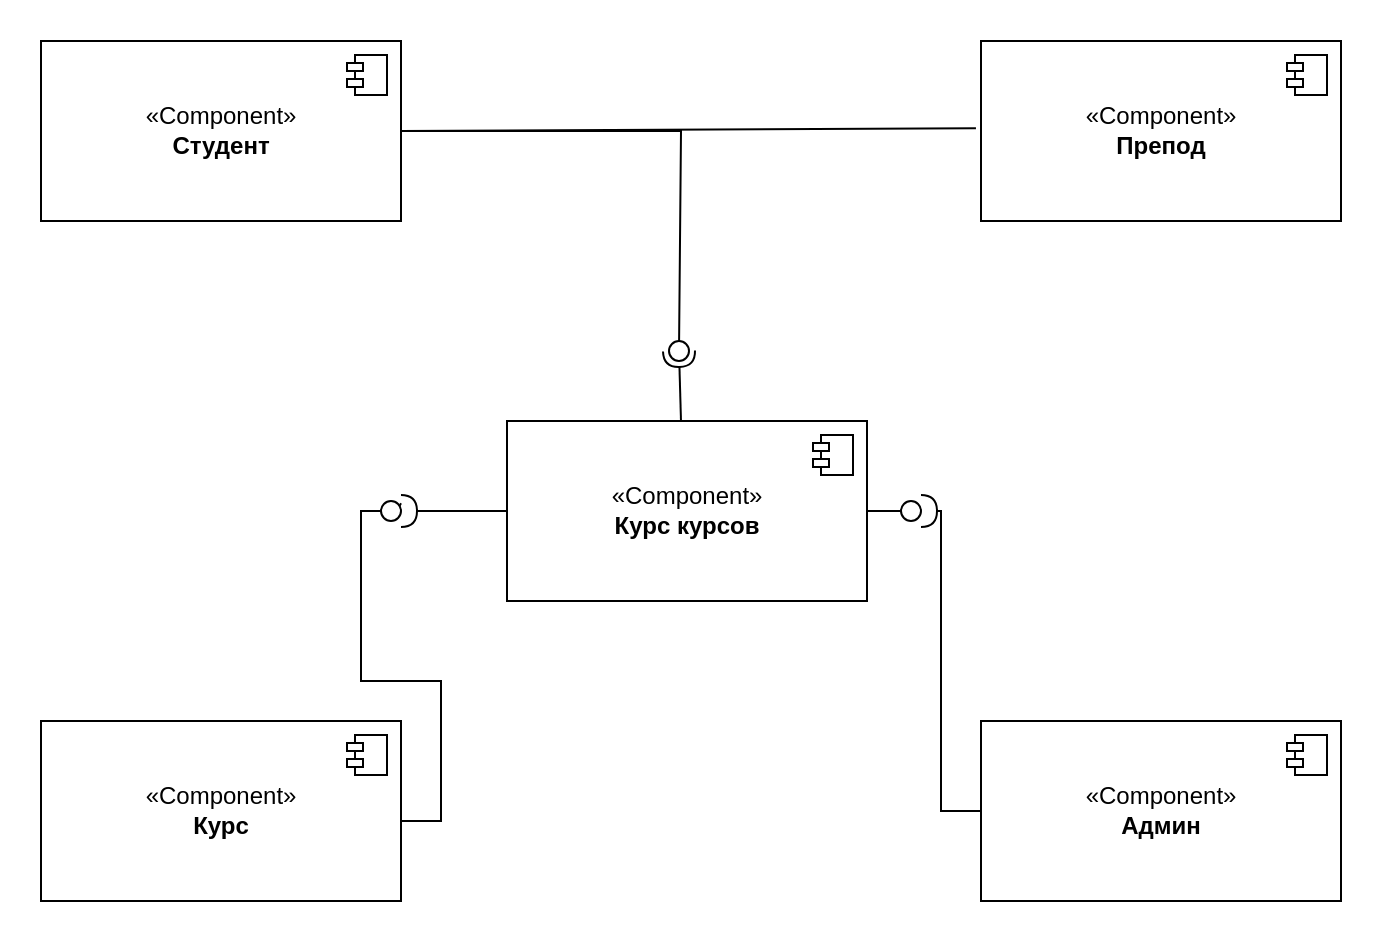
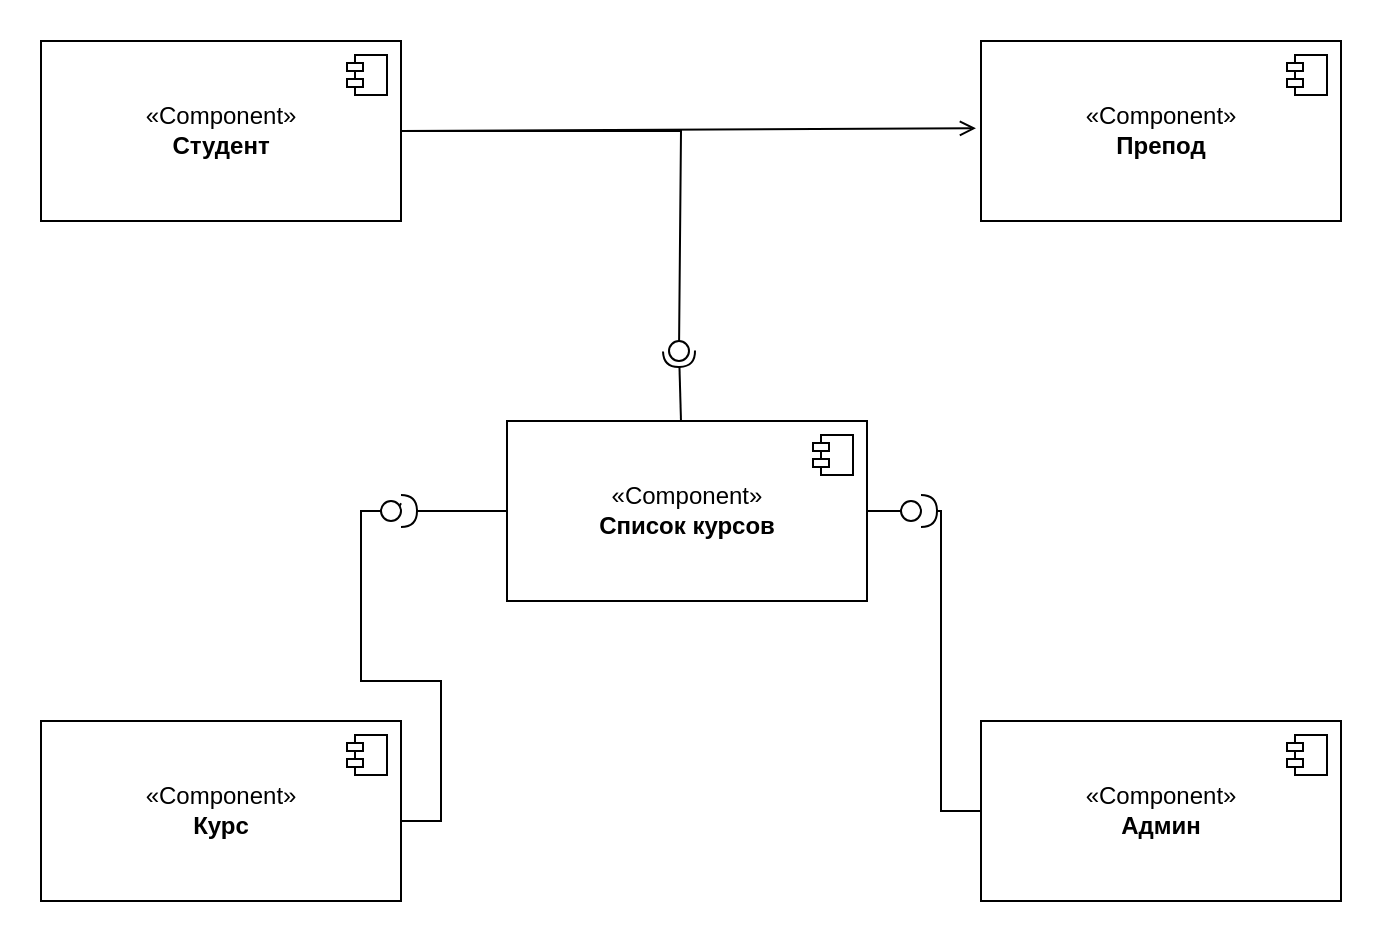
edge "«Component» Студент" -- "«Component» Препод": arrowhead none -> open
node "«Component» Курс курсов": label "«Component» Курс курсов" -> "«Component» Список курсов"
